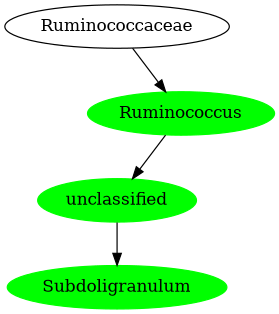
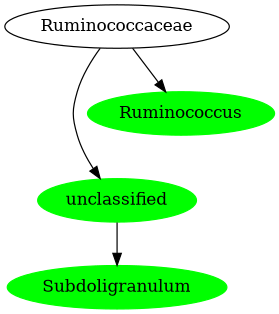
edge "Ruminococcus" -> "unclassified": now "Ruminococcaceae" -> "unclassified"
